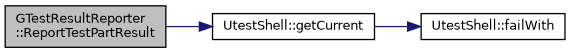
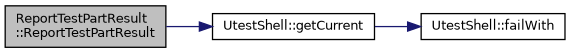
node "GTestResultReporter ::ReportTestPartResult": label "GTestResultReporter ::ReportTestPartResult" -> "ReportTestPartResult ::ReportTestPartResult"
